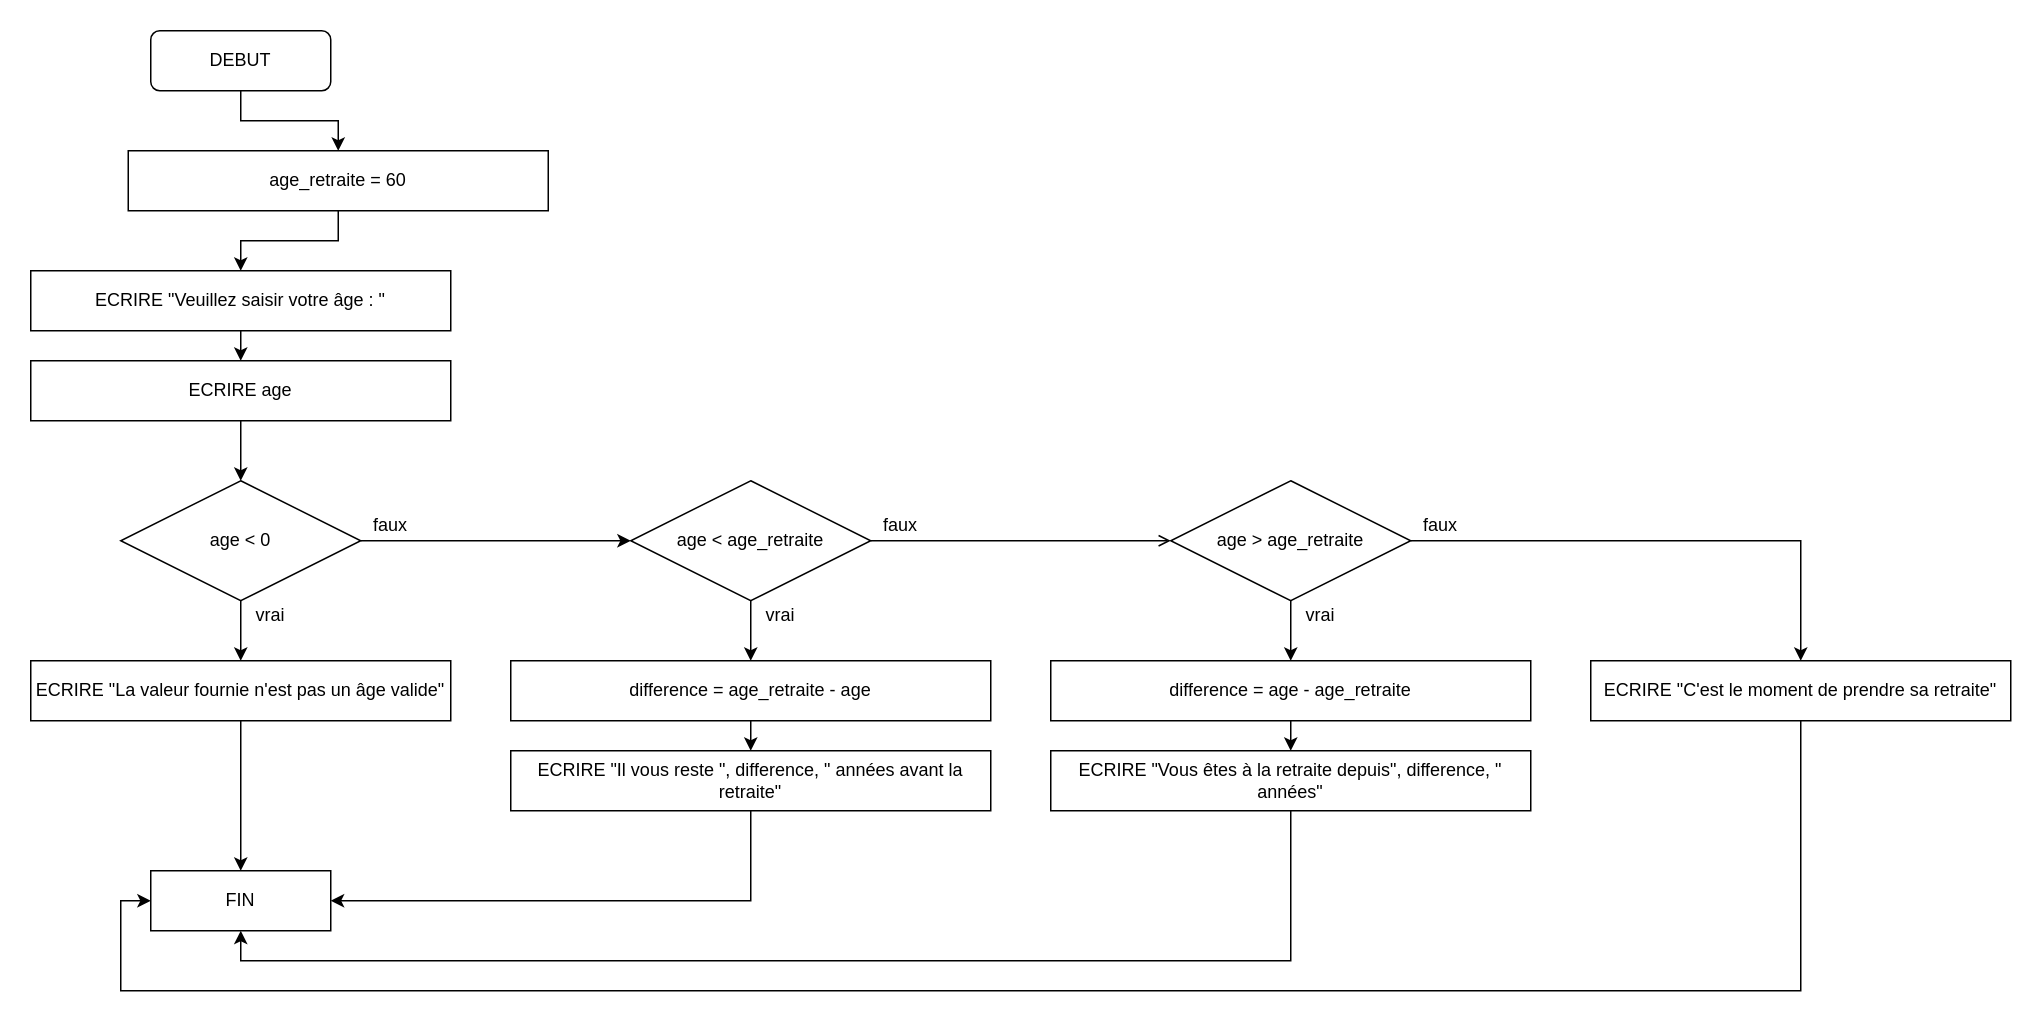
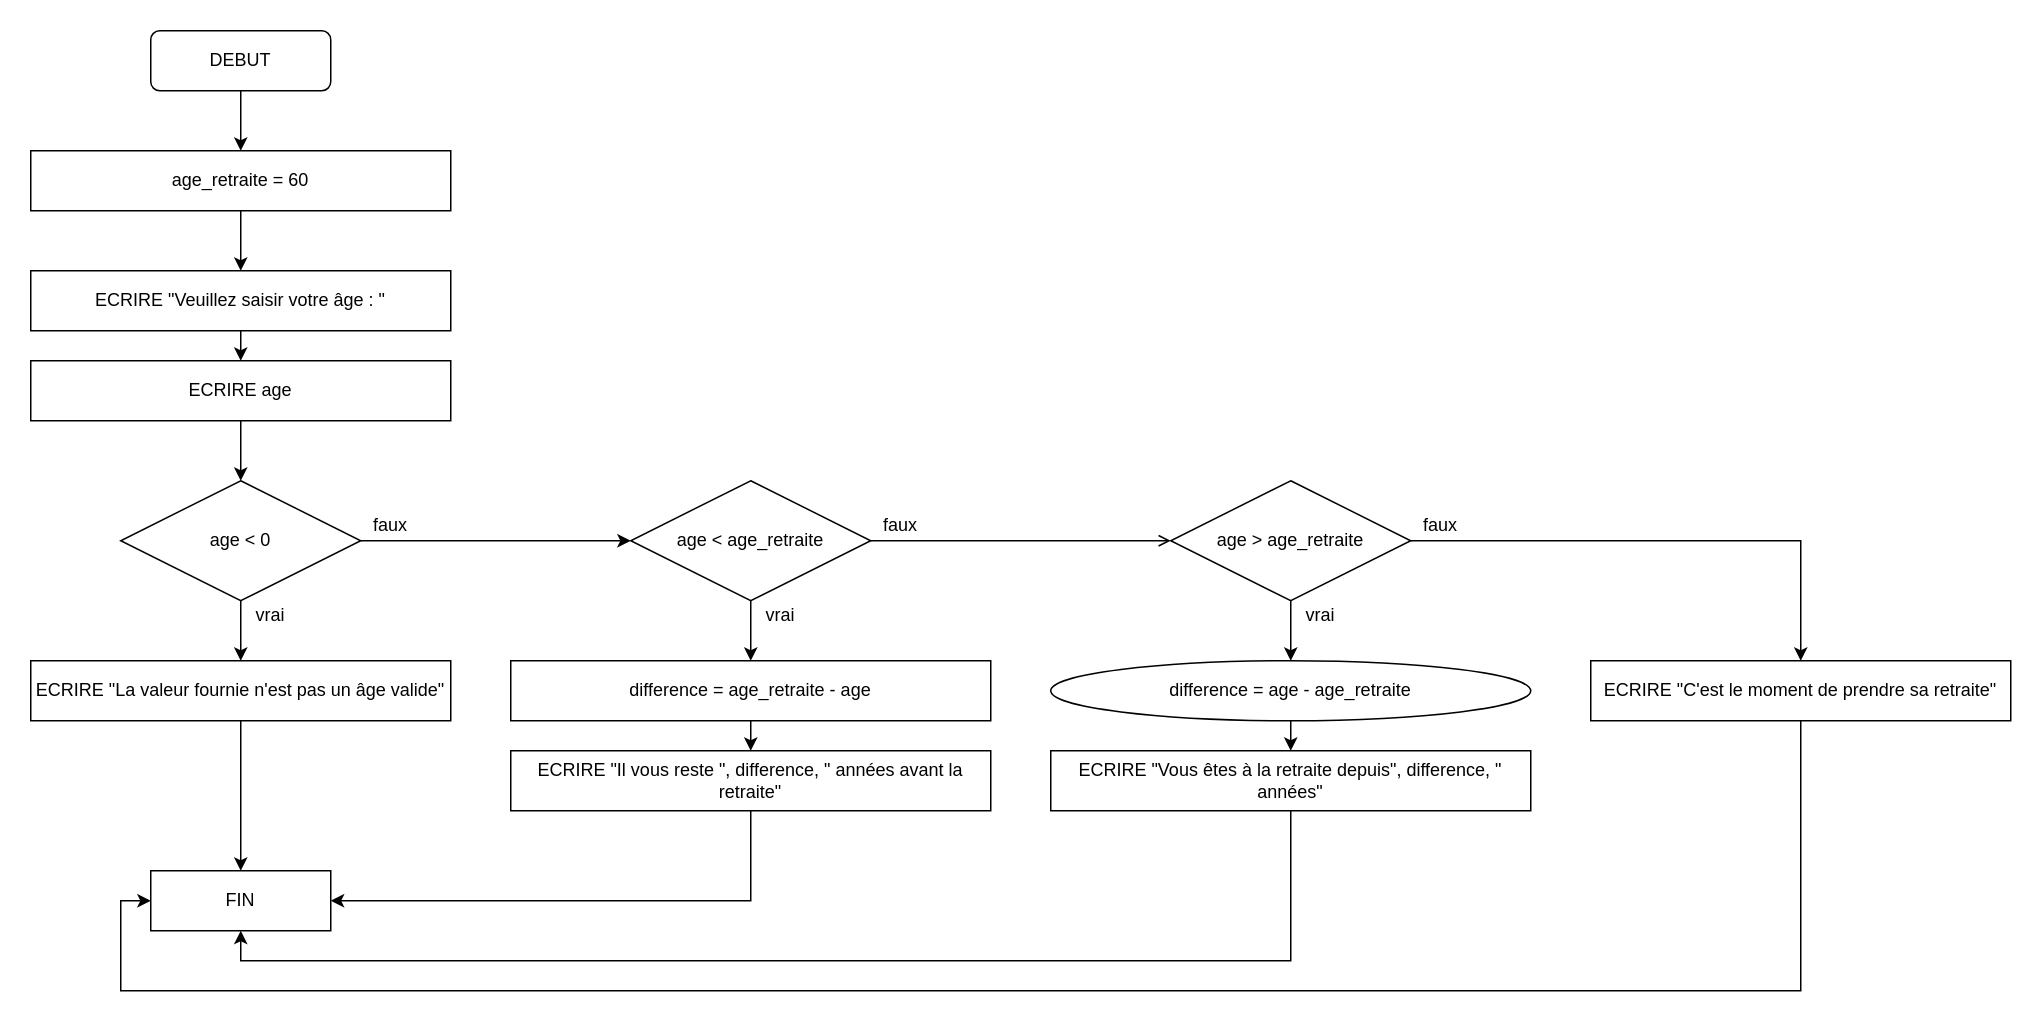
node "age_retraite = 60": moved (338, 181) -> (241, 181)
node "difference = age - age_retraite": shape rectangle -> ellipse
